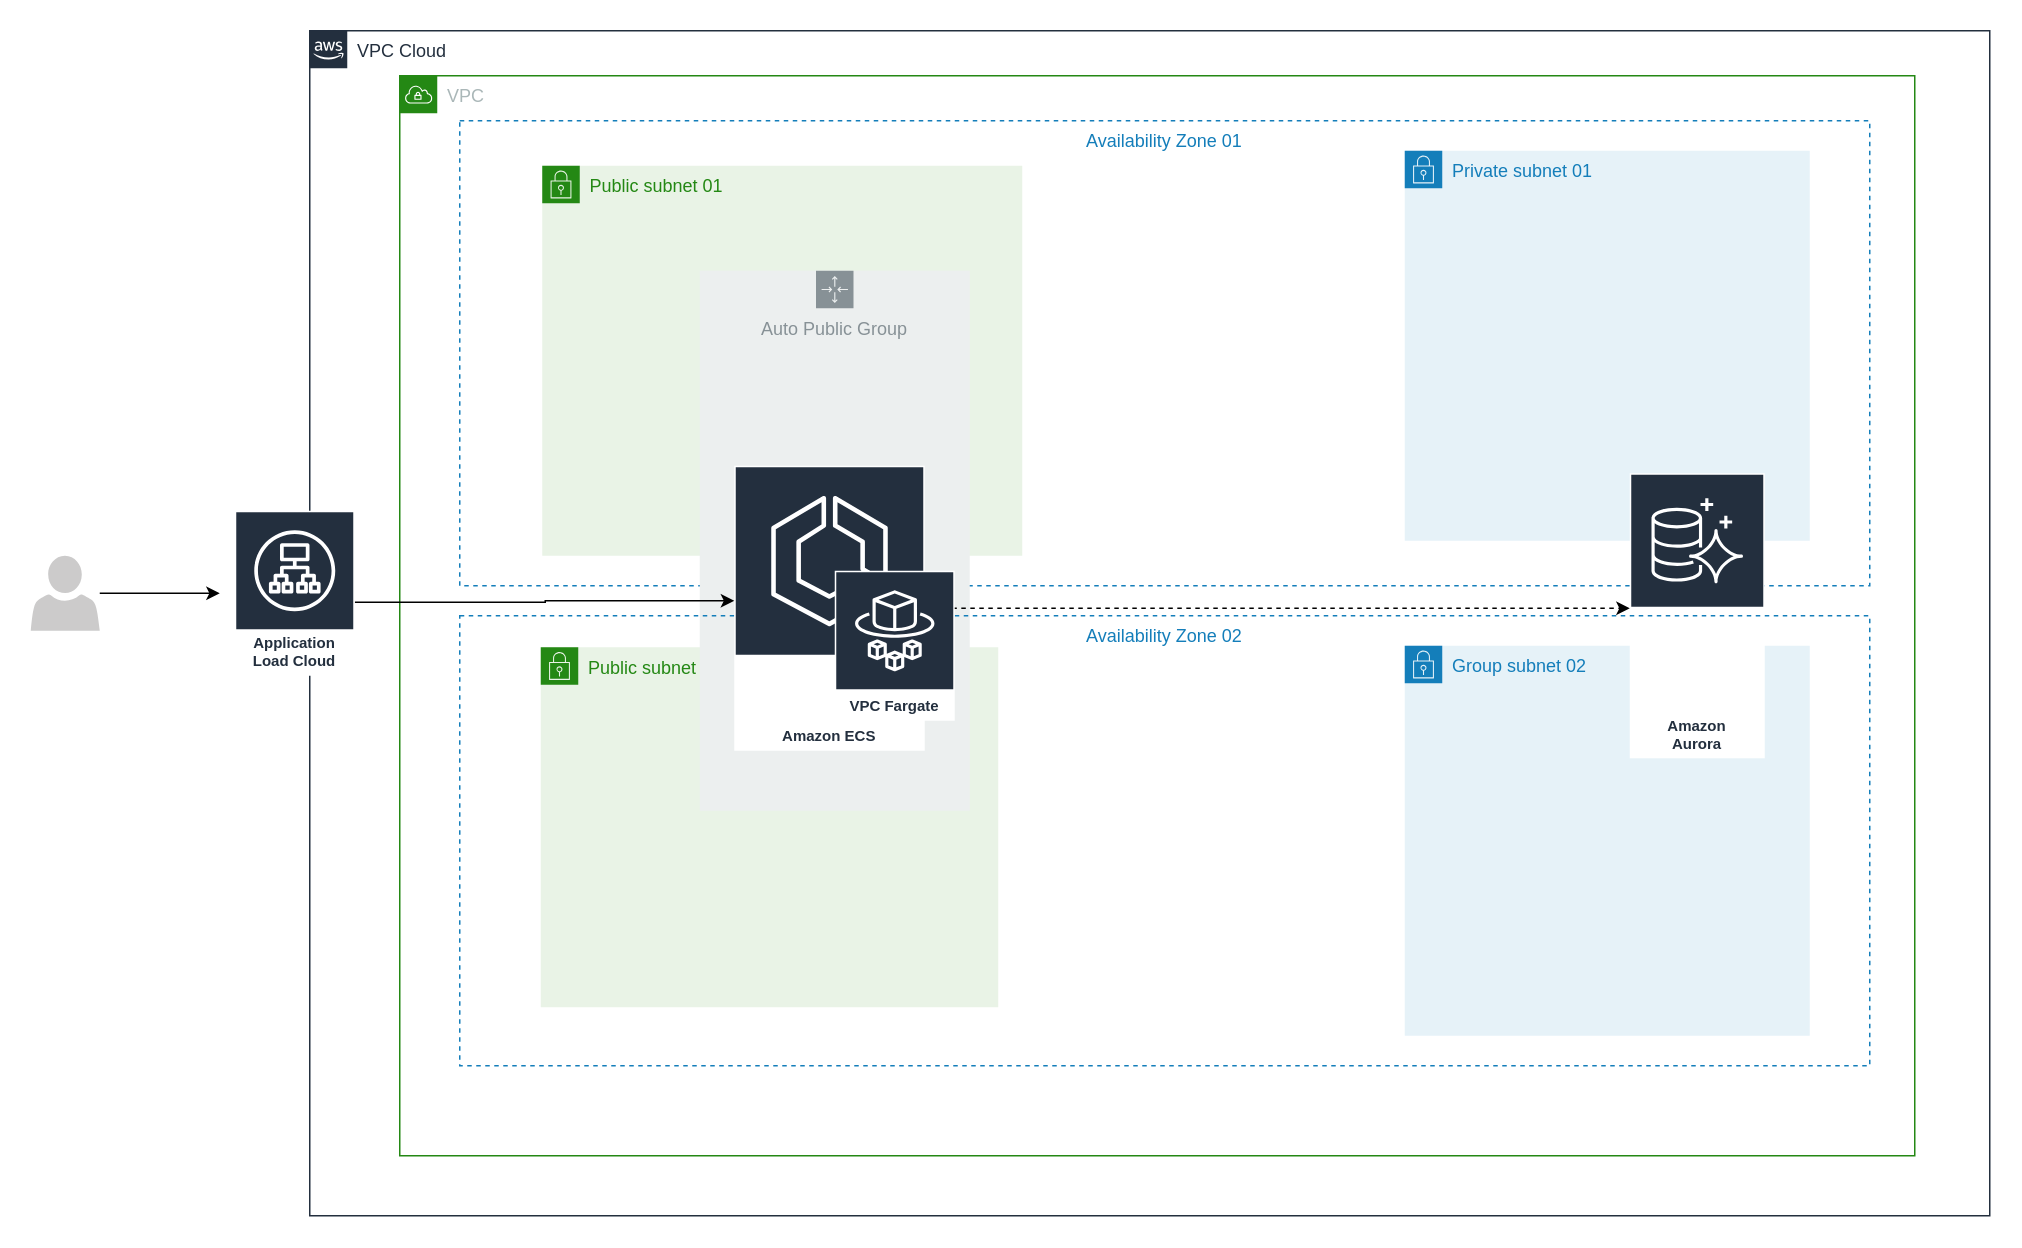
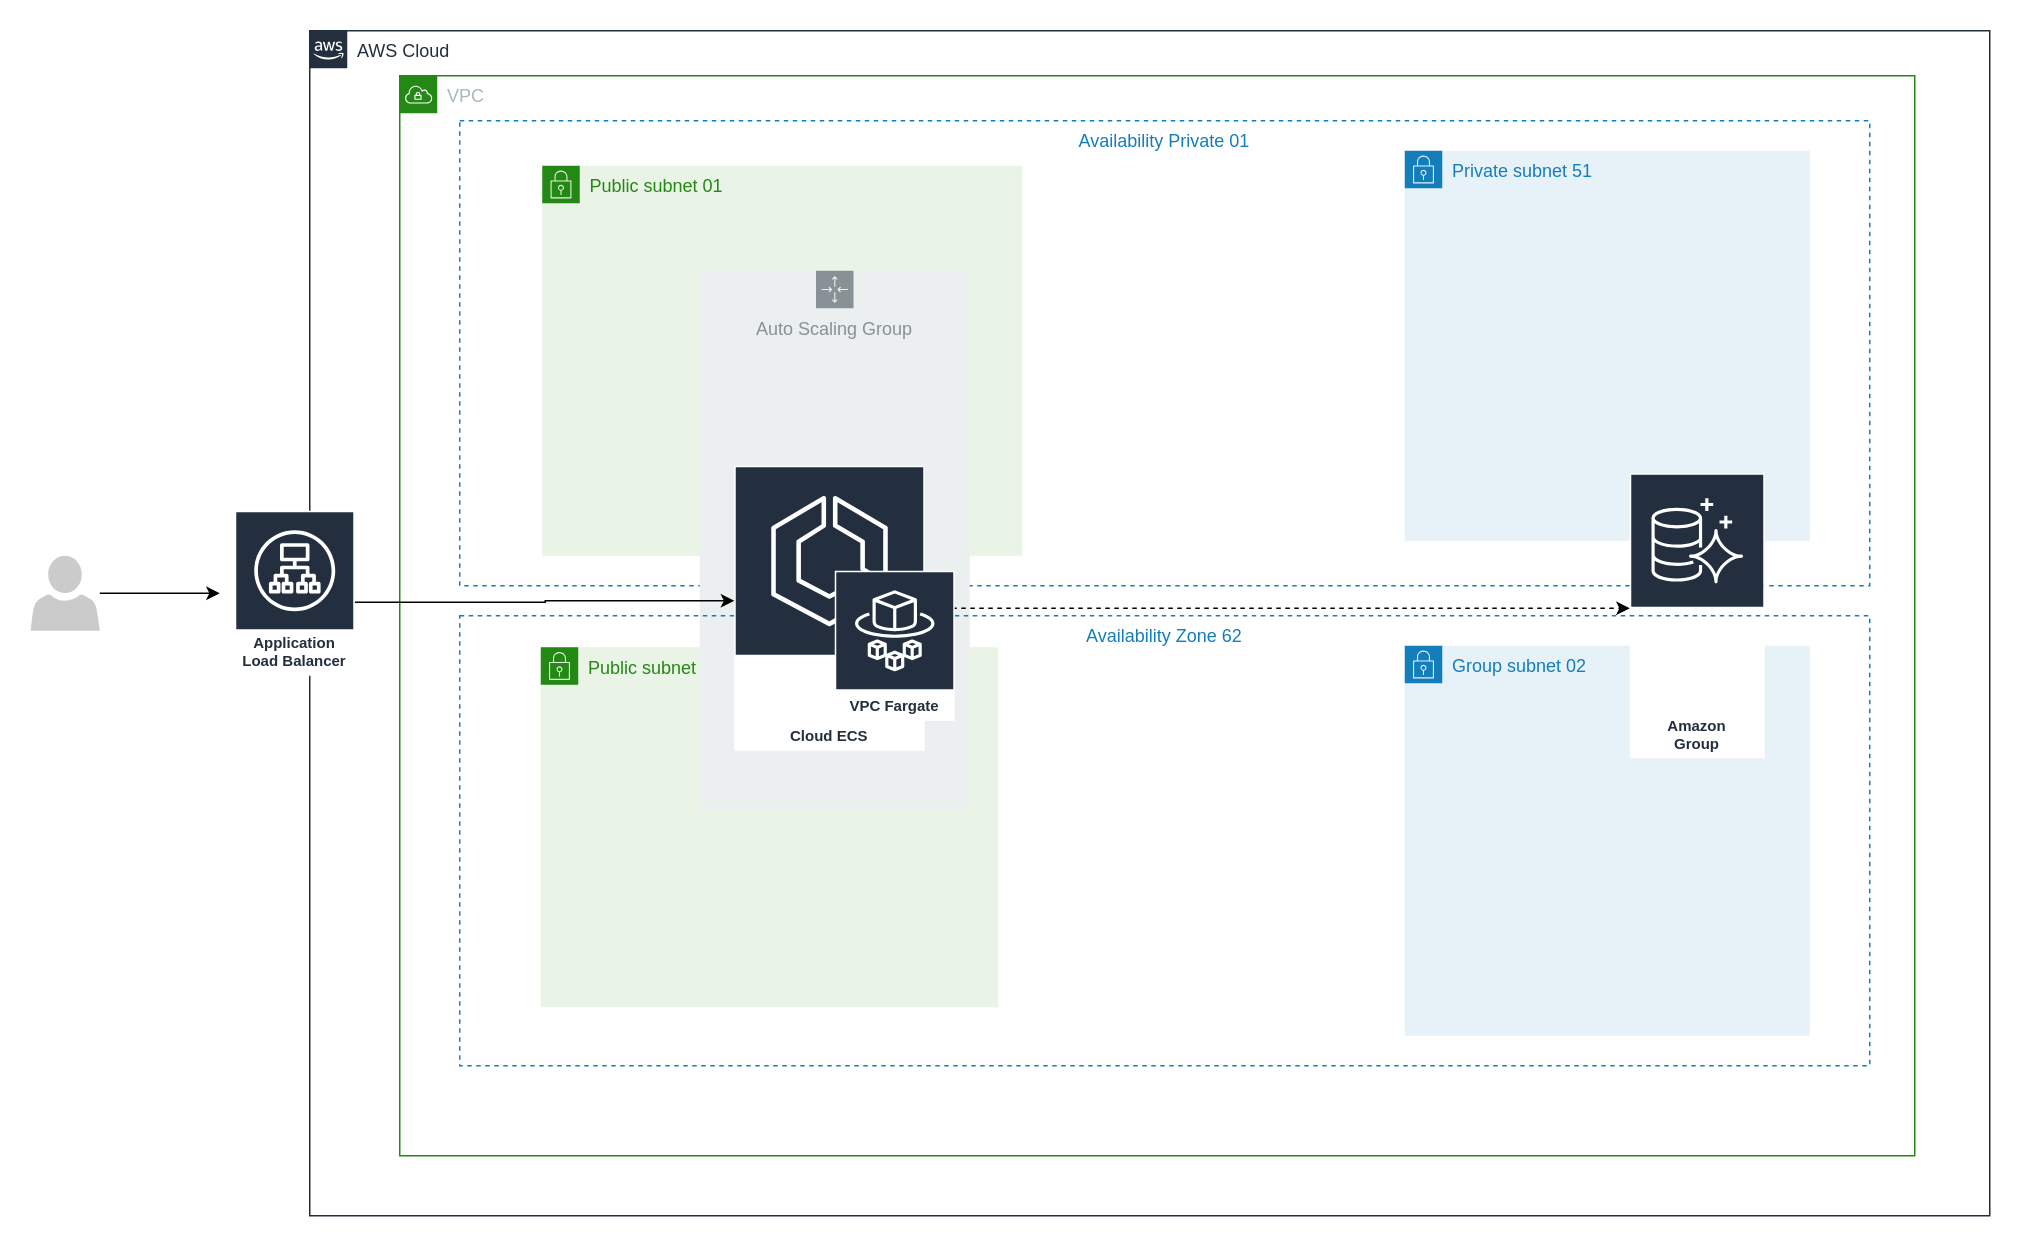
node "VPC Cloud": label "VPC Cloud" -> "AWS Cloud"
node "Availability Zone 01": label "Availability Zone 01" -> "Availability Private 01"
node "Private subnet 01": label "Private subnet 01" -> "Private subnet 51"
node "Auto Public Group": label "Auto Public Group" -> "Auto Scaling Group"
node "Availability Zone 02": label "Availability Zone 02" -> "Availability Zone 62"
node "Application Load Cloud": label "Application Load Cloud" -> "Application Load Balancer"
node "Amazon Aurora": label "Amazon Aurora" -> "Amazon Group"
node "Amazon ECS": label "Amazon ECS" -> "Cloud ECS"
